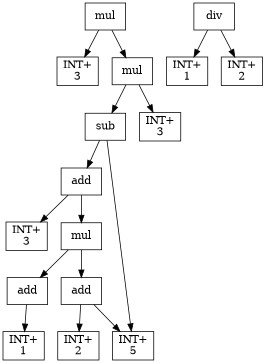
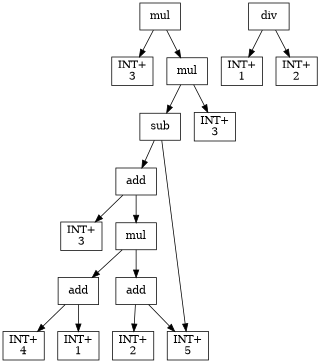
node "INT+ 4": added
